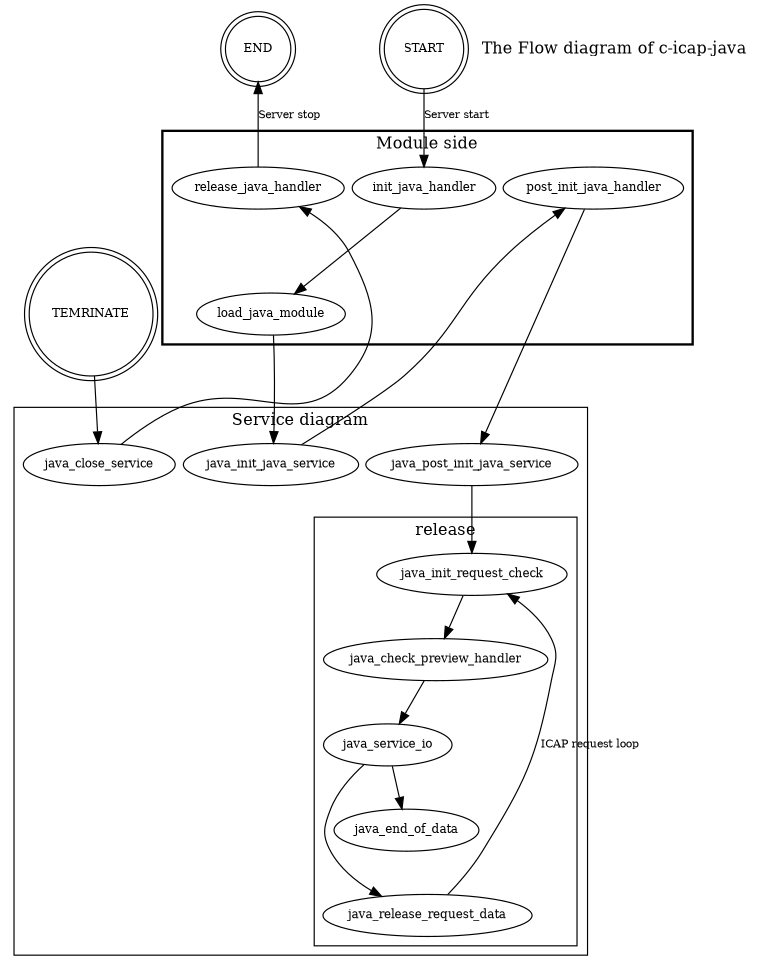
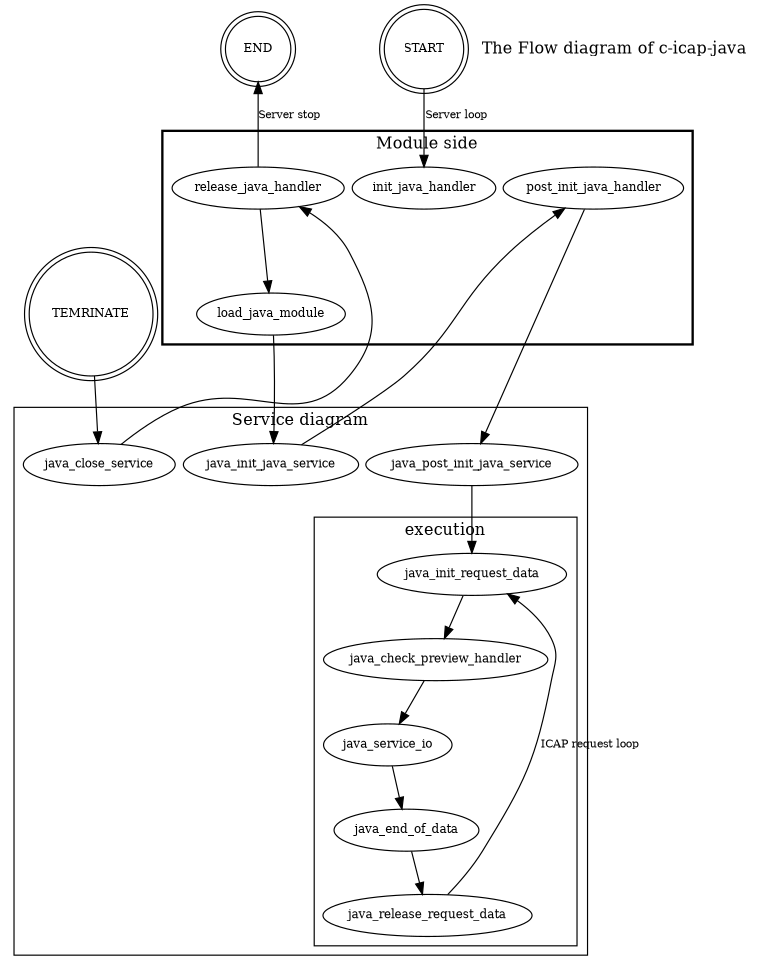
edge "START" -> "init_java_handler": label "Server start" -> "Server loop"
edge "init_java_handler" -> "load_java_module": now "release_java_handler" -> "load_java_module"
cluster "release": label "release" -> "execution"
node "java_init_request_check": label "java_init_request_check" -> "java_init_request_data"
edge "java_service_io" -> "java_release_request_data": now "java_end_of_data" -> "java_release_request_data"
